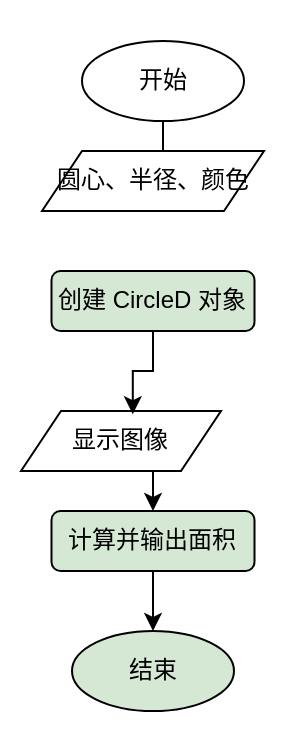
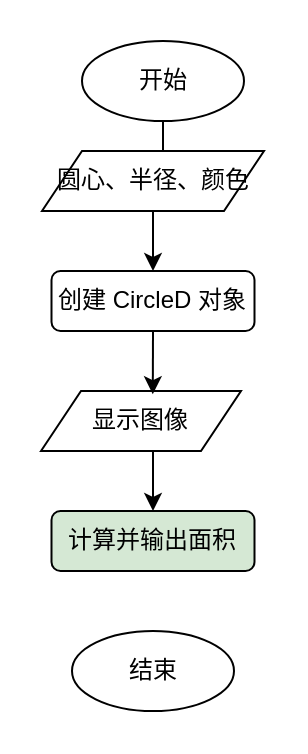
edge "圆心、半径、颜色" -> "创建 CircleD 对象": added
node "创建 CircleD 对象": fillcolor #d5e8d4 -> #ffffff
node "显示图像": moved (121, 441) -> (141, 421)
edge "计算并输出面积" -> "结束": removed
node "结束": fillcolor #d5e8d4 -> #ffffff
